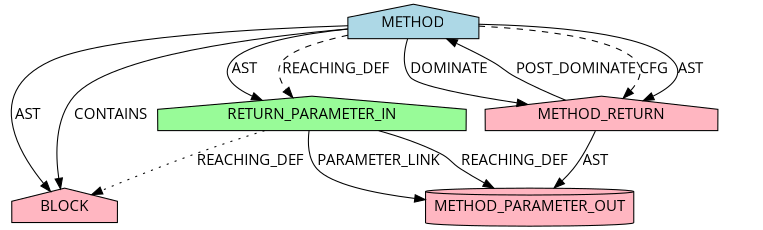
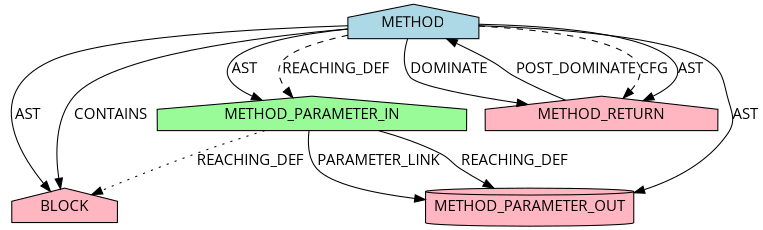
node "RETURN_PARAMETER_IN": label "RETURN_PARAMETER_IN" -> "METHOD_PARAMETER_IN"
edge "METHOD_RETURN" -> "METHOD_PARAMETER_OUT": now "METHOD" -> "METHOD_PARAMETER_OUT"
